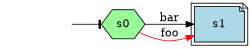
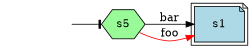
node "s0": label "s0" -> "s5"
